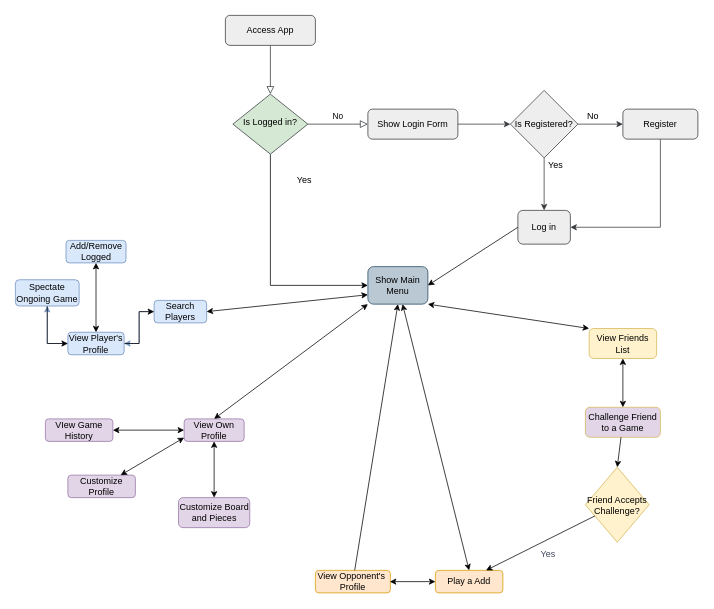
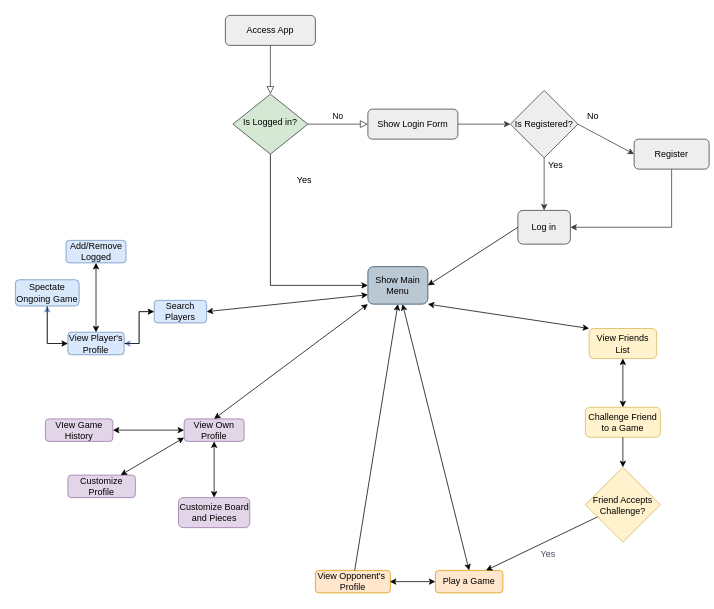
node "Register": moved (660, 124) -> (672, 154)
node "Challenge Friend to a Game": fillcolor #e1d5e7 -> #fff2cc
node "Friend Accepts Challenge?": size 64x75 -> 75x75
node "Play a Add": label "Play a Add" -> "Play a Game"
